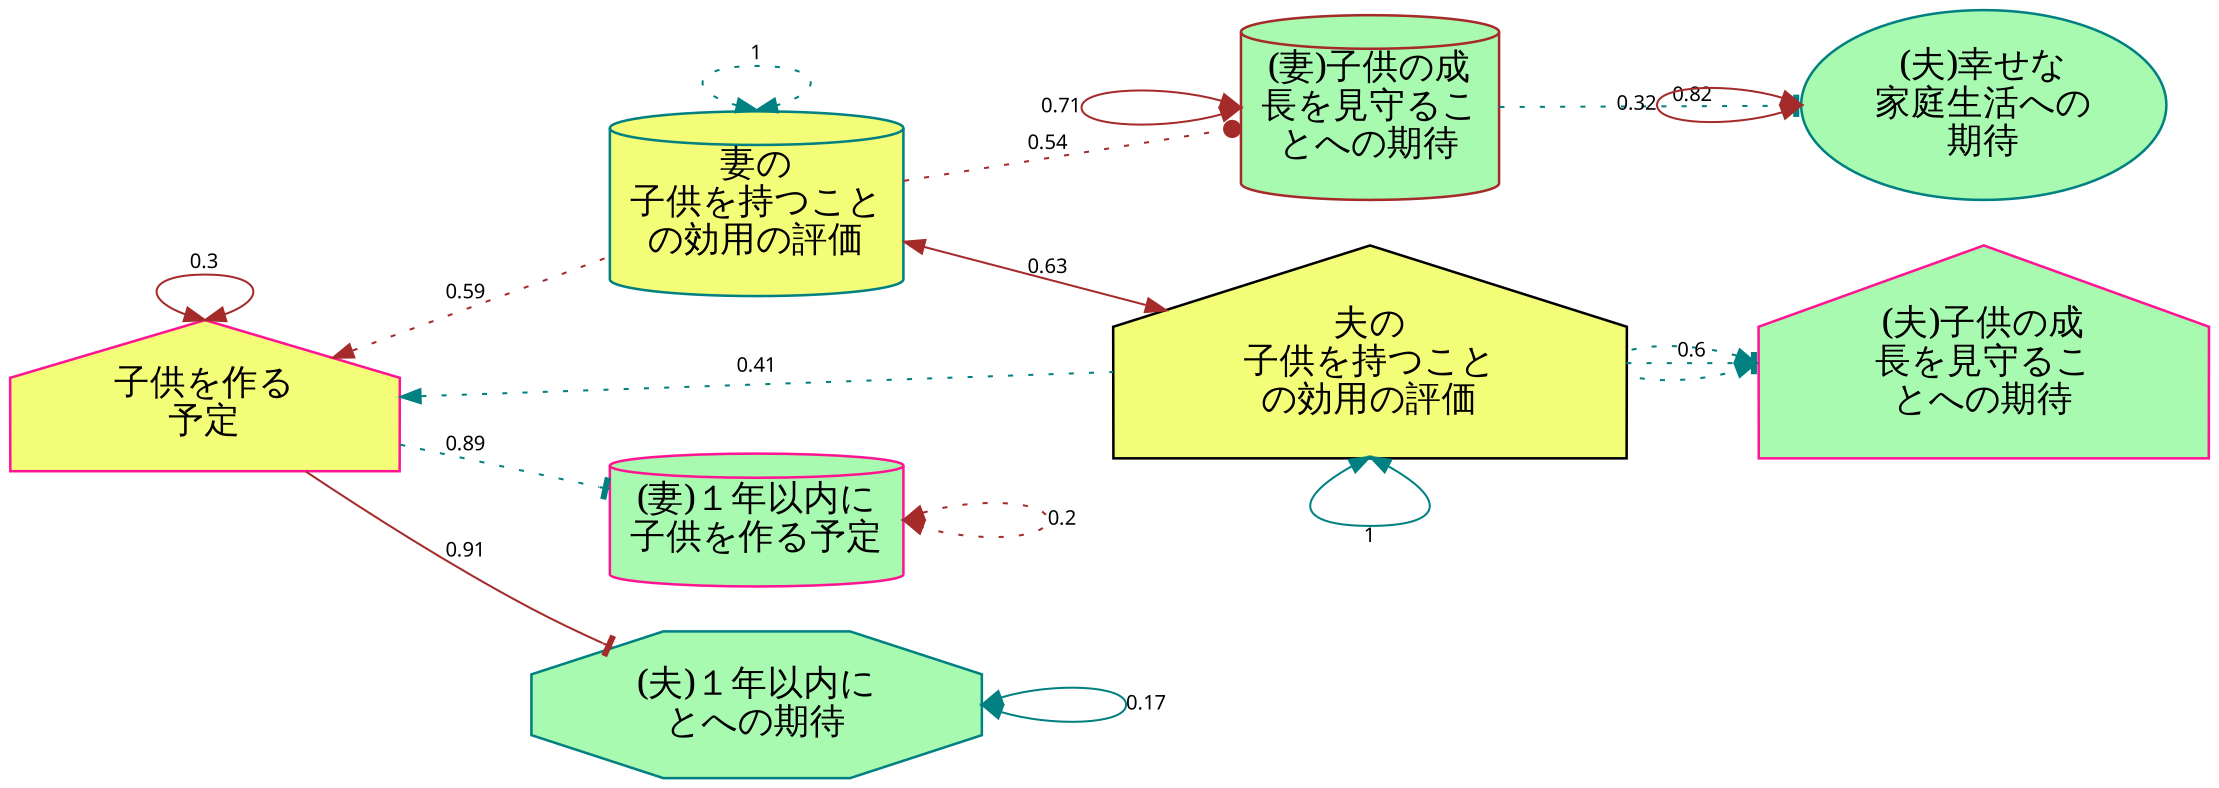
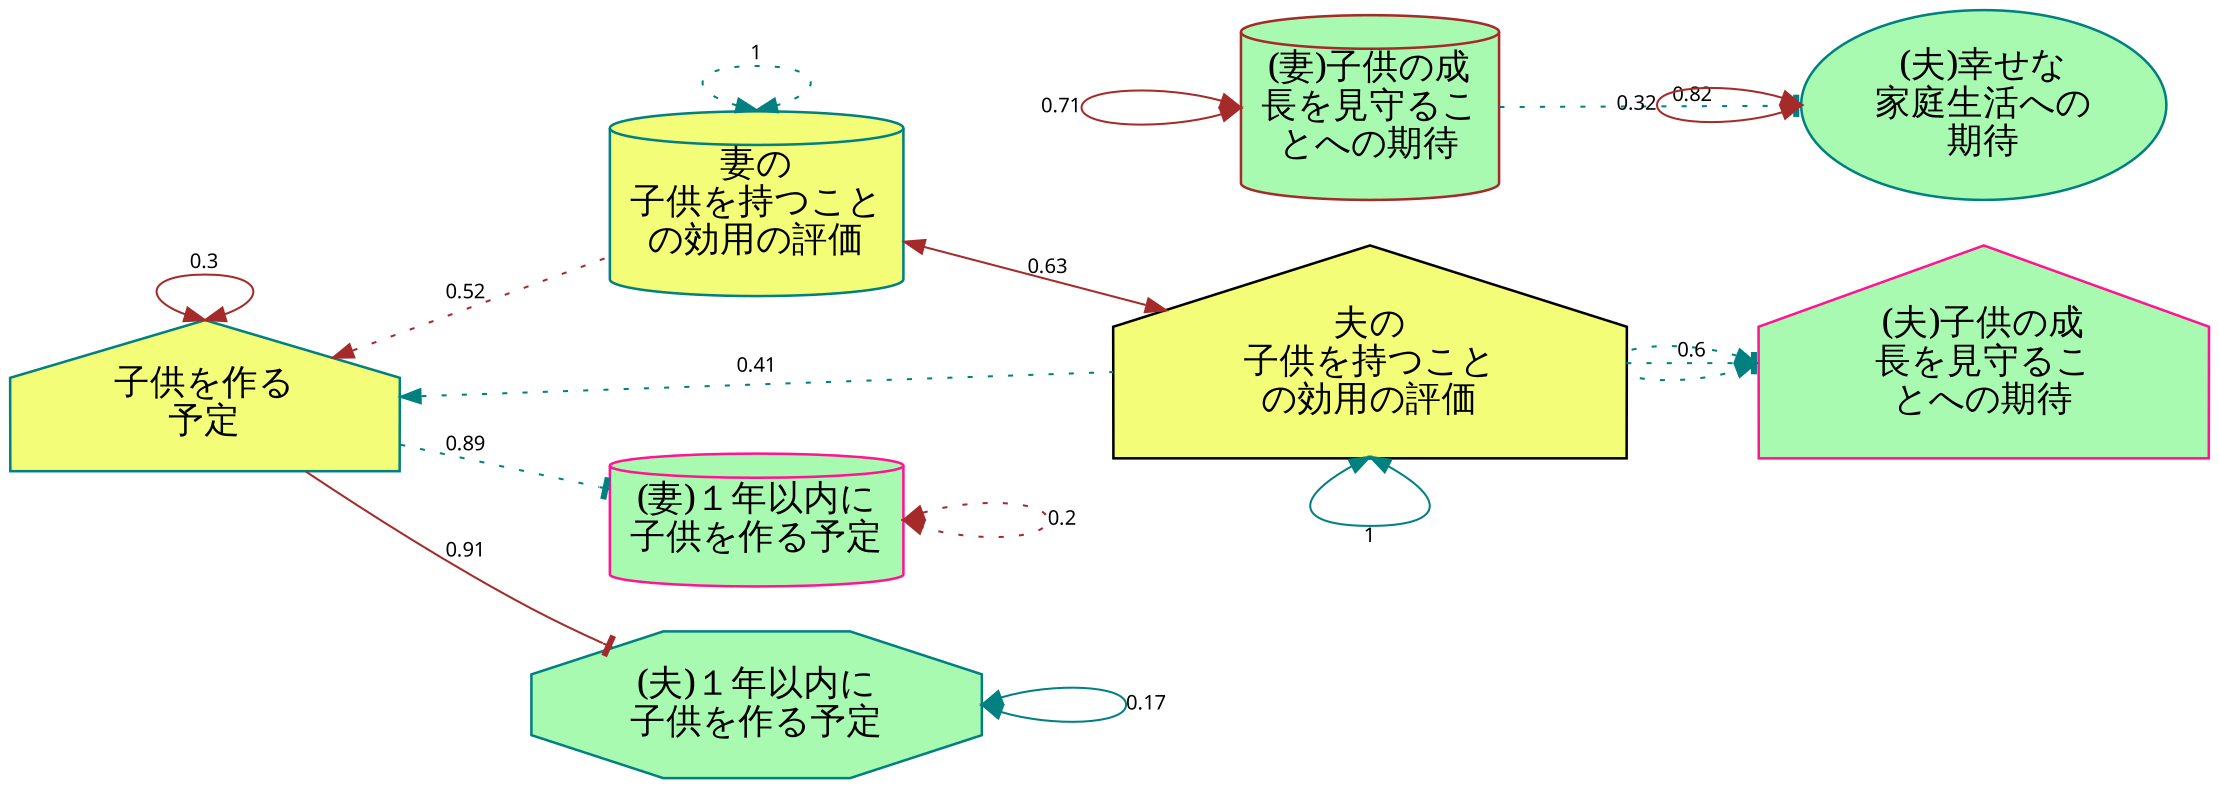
edge "妻の 子供を持つこと の効用の評価" -> "(妻)子供の成 長を見守るこ とへの期待": removed, label "0.54"
edge "妻の 子供を持つこと の効用の評価" -> "子供を作る 予定": label "0.59" -> "0.52"
node "子供を作る 予定": color deeppink -> teal
node "(夫)１年以内に とへの期待": label "(夫)１年以内に とへの期待" -> "(夫)１年以内に 子供を作る予定"
